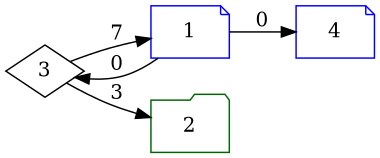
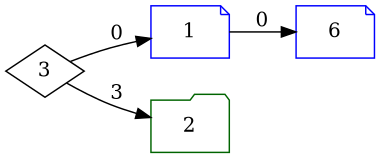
node "4": label "4" -> "6"
edge "3" -> "1": label "7" -> "0"
edge "1" -> "3": removed, label "0"
